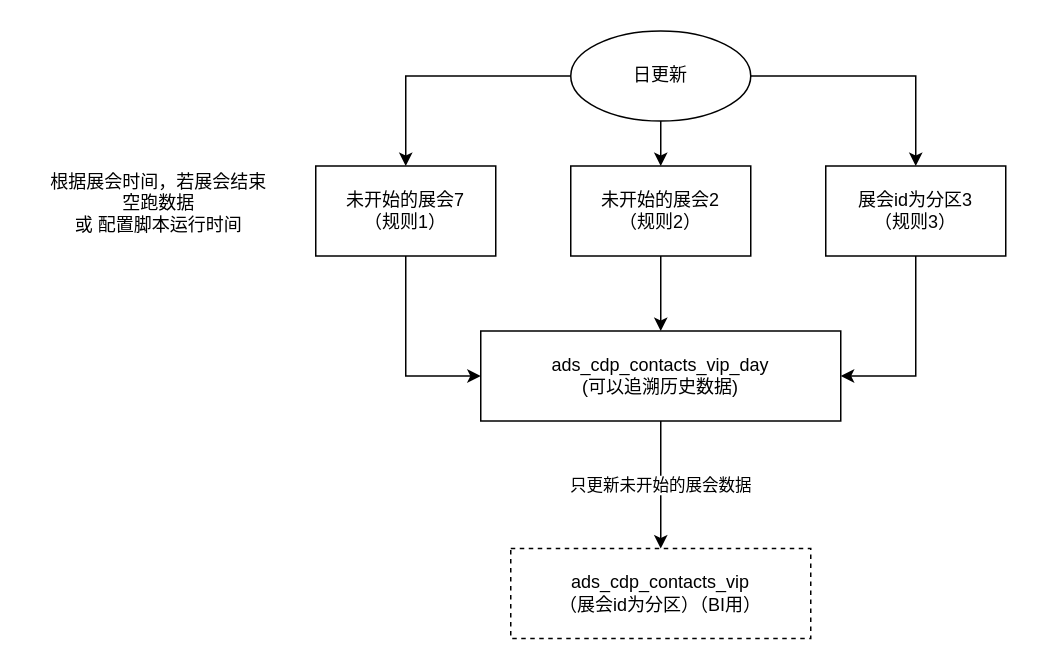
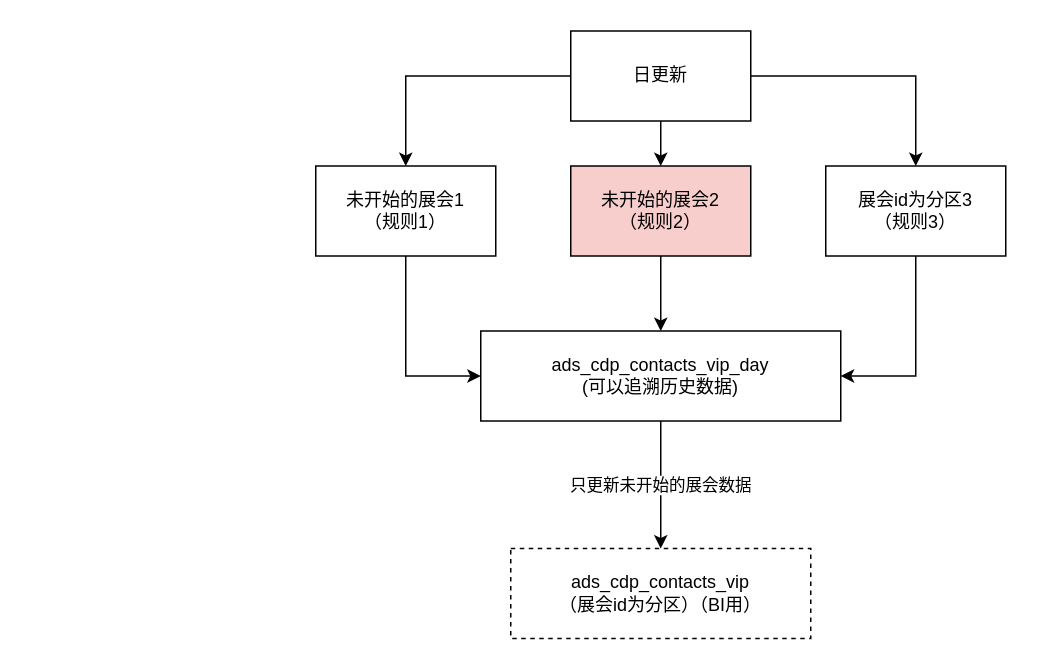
node "日更新": shape ellipse -> rectangle
node "根据展会时间，若展会结束 空跑数据 或 配置脚本运行时间": removed
node "未开始的展会7 （规则1）": label "未开始的展会7 （规则1）" -> "未开始的展会1 （规则1）"
node "未开始的展会2 （规则2）": fillcolor #ffffff -> #f8cecc
